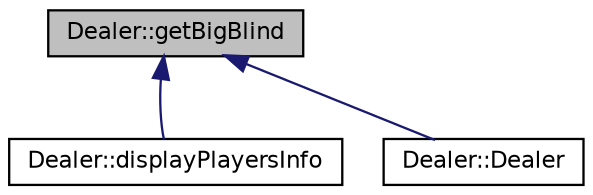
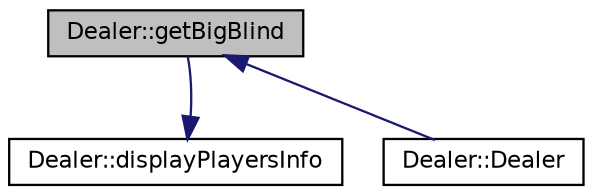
edge "Dealer::displayPlayersInfo" -> "Dealer::getBigBlind": reversed
